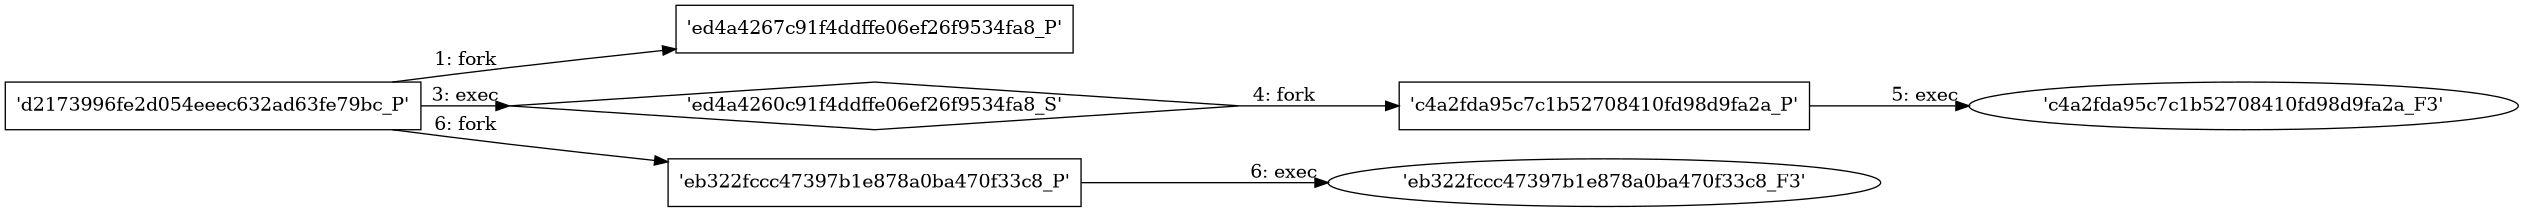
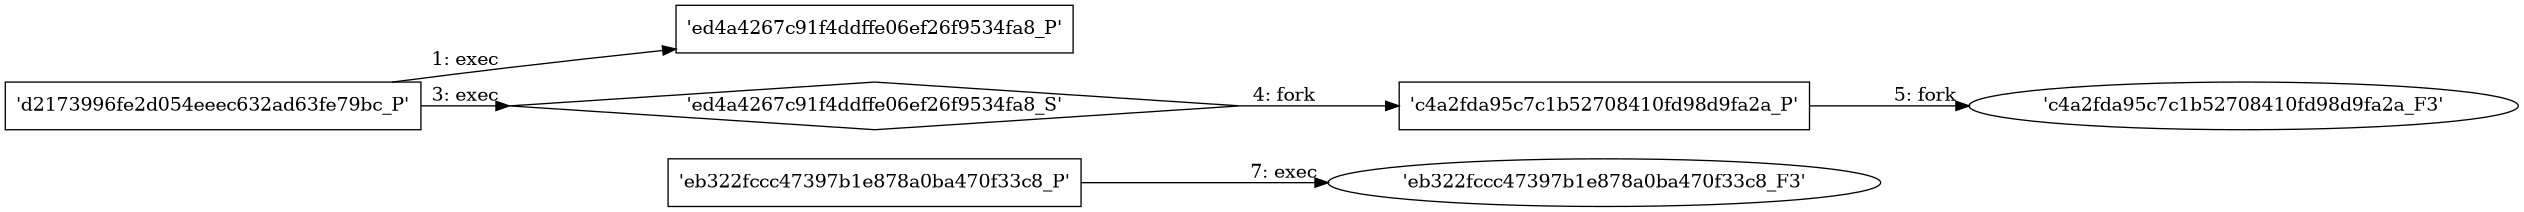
edge "'d2173996fe2d054eeec632ad63fe79bc_P'" -> "'ed4a4267c91f4ddffe06ef26f9534fa8_P'": label "1: fork" -> "1: exec"
edge "'c4a2fda95c7c1b52708410fd98d9fa2a_P'" -> "'c4a2fda95c7c1b52708410fd98d9fa2a_F3'": label "5: exec" -> "5: fork"
node "'ed4a4260c91f4ddffe06ef26f9534fa8_S'": label "'ed4a4260c91f4ddffe06ef26f9534fa8_S'" -> "'ed4a4267c91f4ddffe06ef26f9534fa8_S'"
edge "'d2173996fe2d054eeec632ad63fe79bc_P'" -> "'eb322fccc47397b1e878a0ba470f33c8_P'": removed, label "6: fork"
edge "'eb322fccc47397b1e878a0ba470f33c8_P'" -> "'eb322fccc47397b1e878a0ba470f33c8_F3'": label "6: exec" -> "7: exec"
